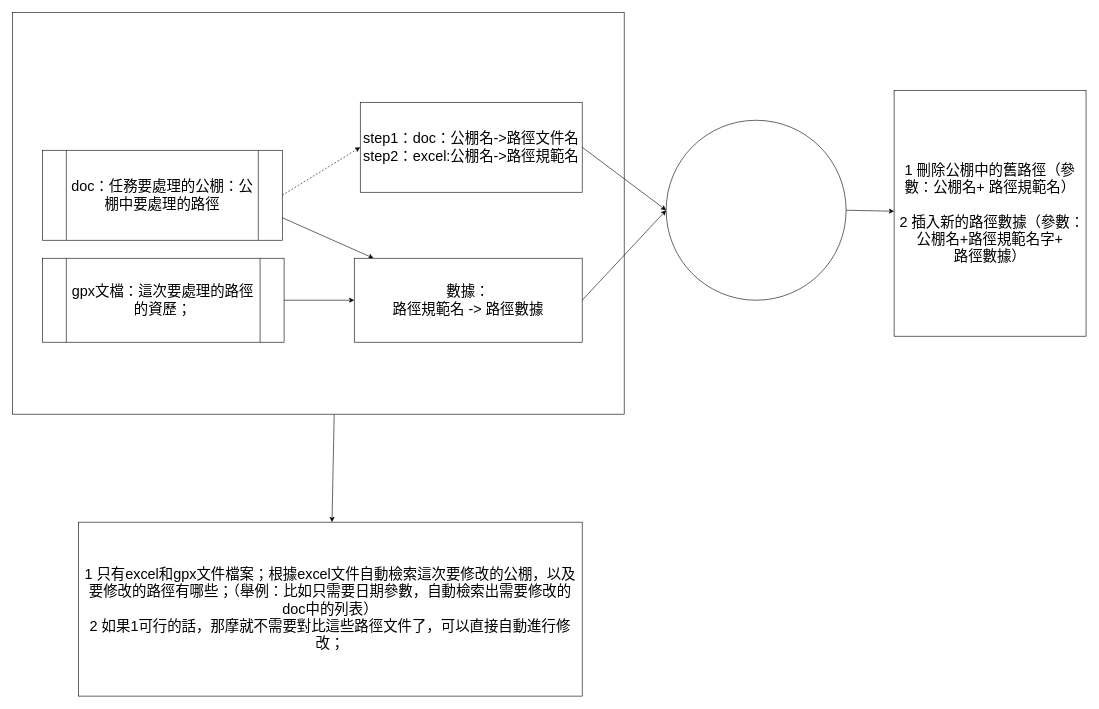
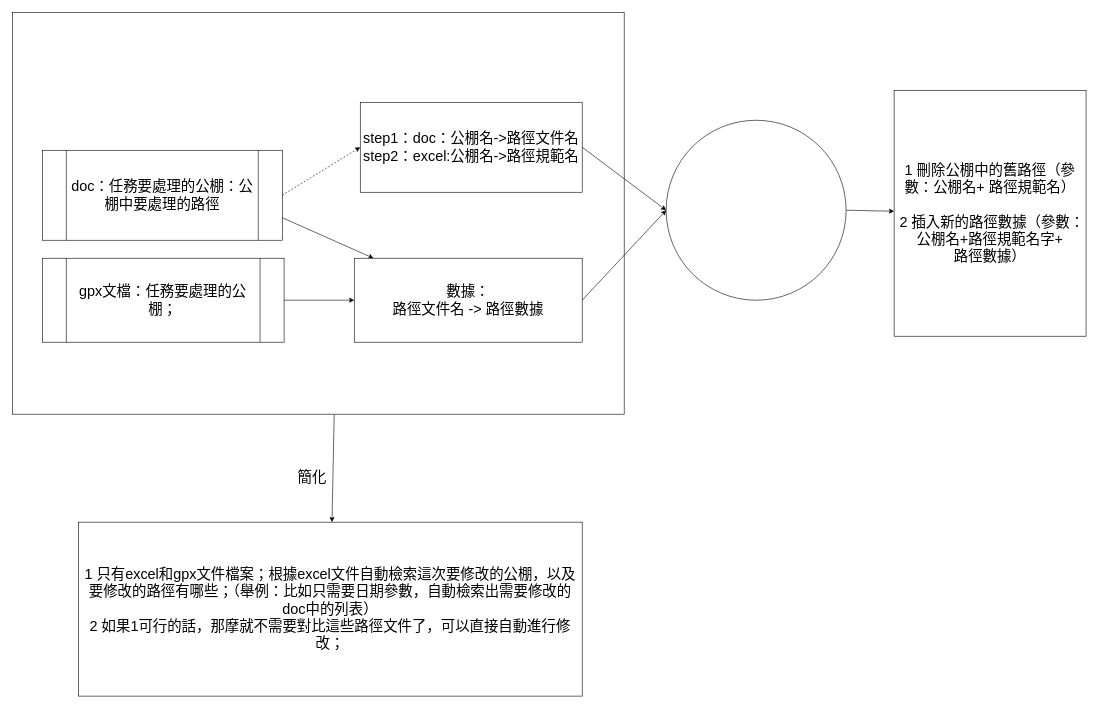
node "gpx文檔：這次要處理的路徑的資歷；": label "gpx文檔：這次要處理的路徑的資歷；" -> "gpx文檔：任務要處理的公棚；"
node "數據： 路徑規範名 -> 路徑數據": label "數據： 路徑規範名 -> 路徑數據" -> "數據： 路徑文件名 -> 路徑數據"
node "簡化": added
